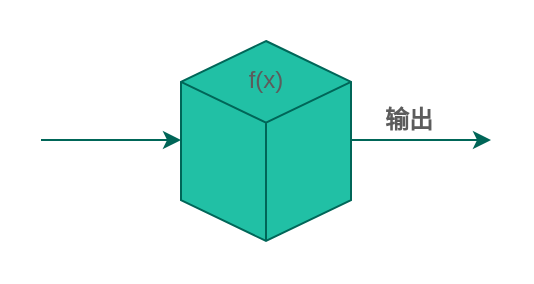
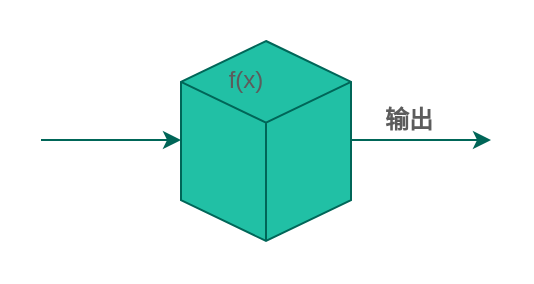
node "f(x)": moved (266, 81) -> (246, 81)
